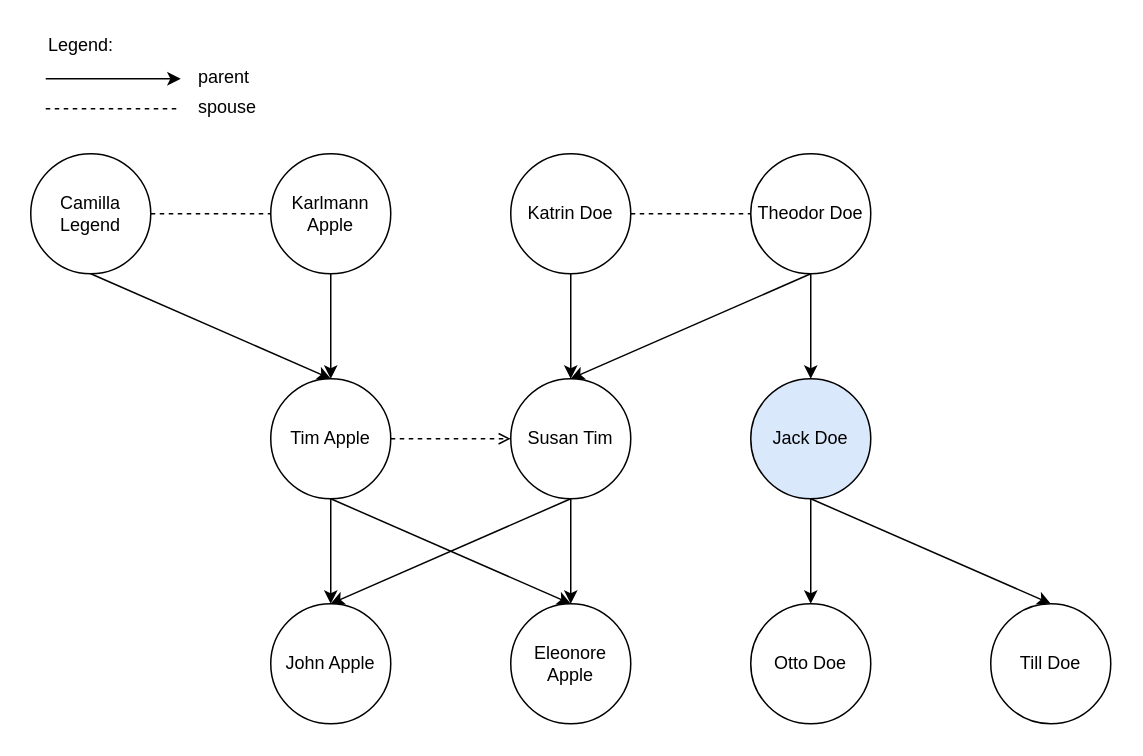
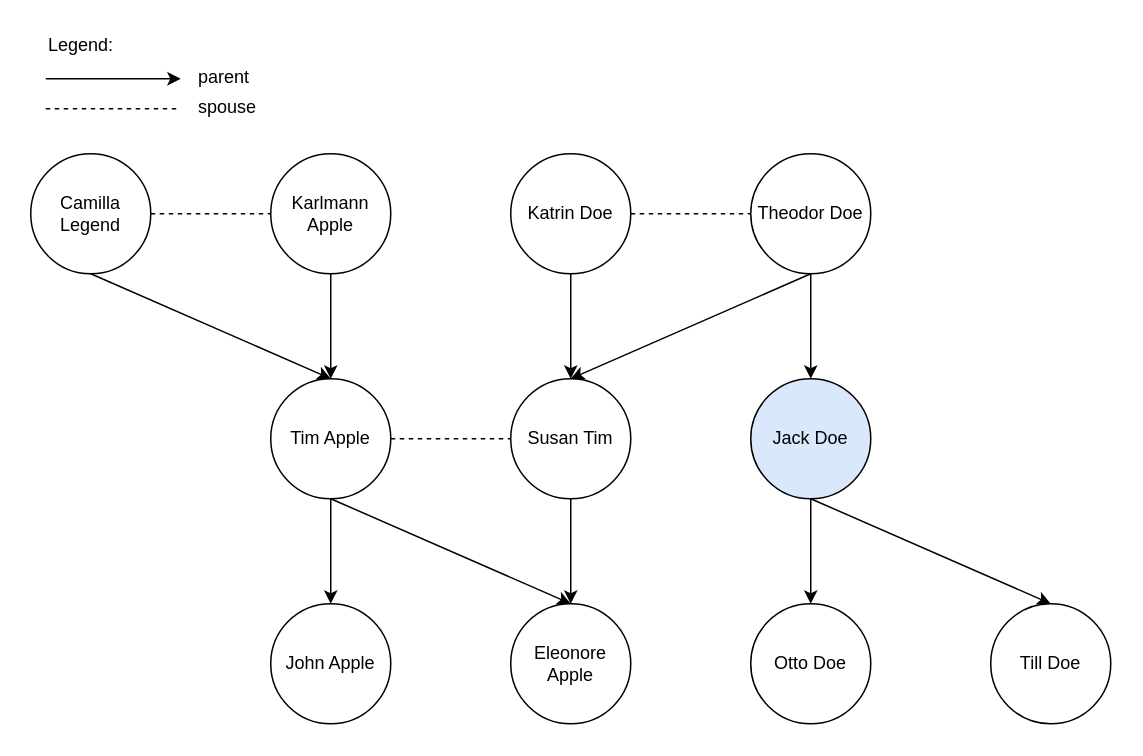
edge "Tim Apple" -> "Susan Tim": arrowhead open -> none
edge "Susan Tim" -> "John Apple": removed
